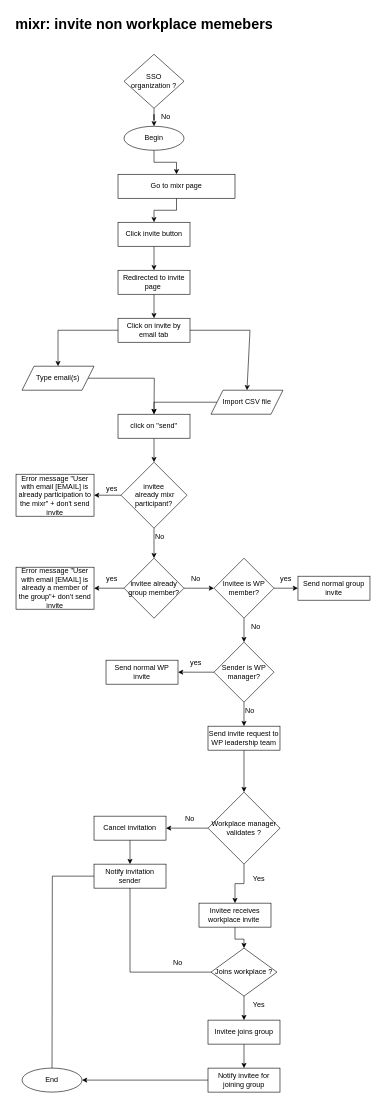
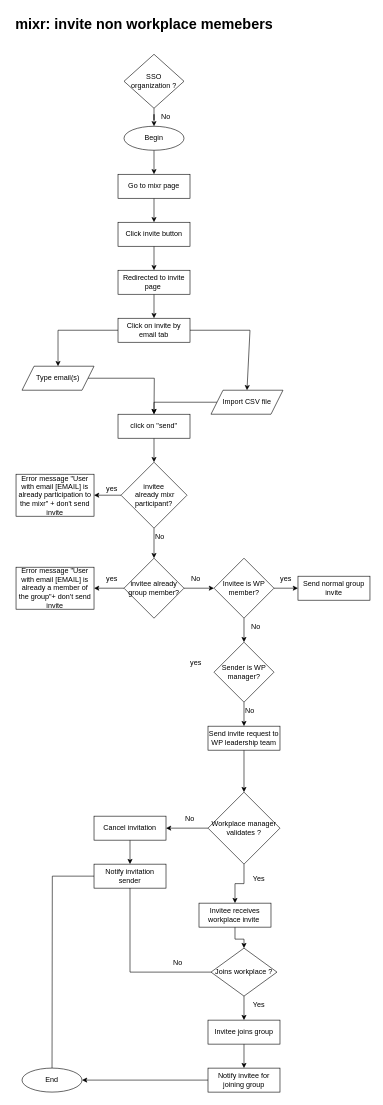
node "Go to mixr page": size 117x24 -> 72x24
node "Send normal WP invite": removed
edge "Sender is WP manager?" -> "Send normal WP invite": removed
